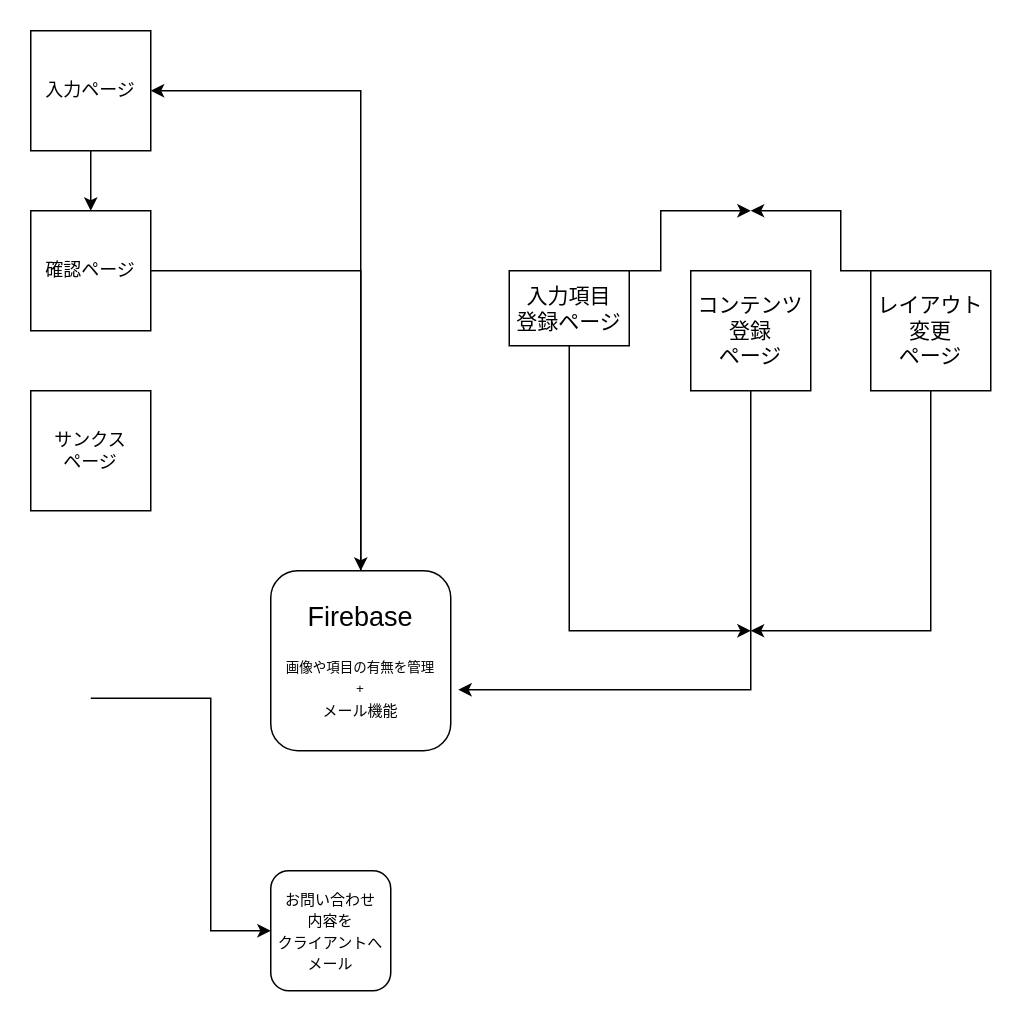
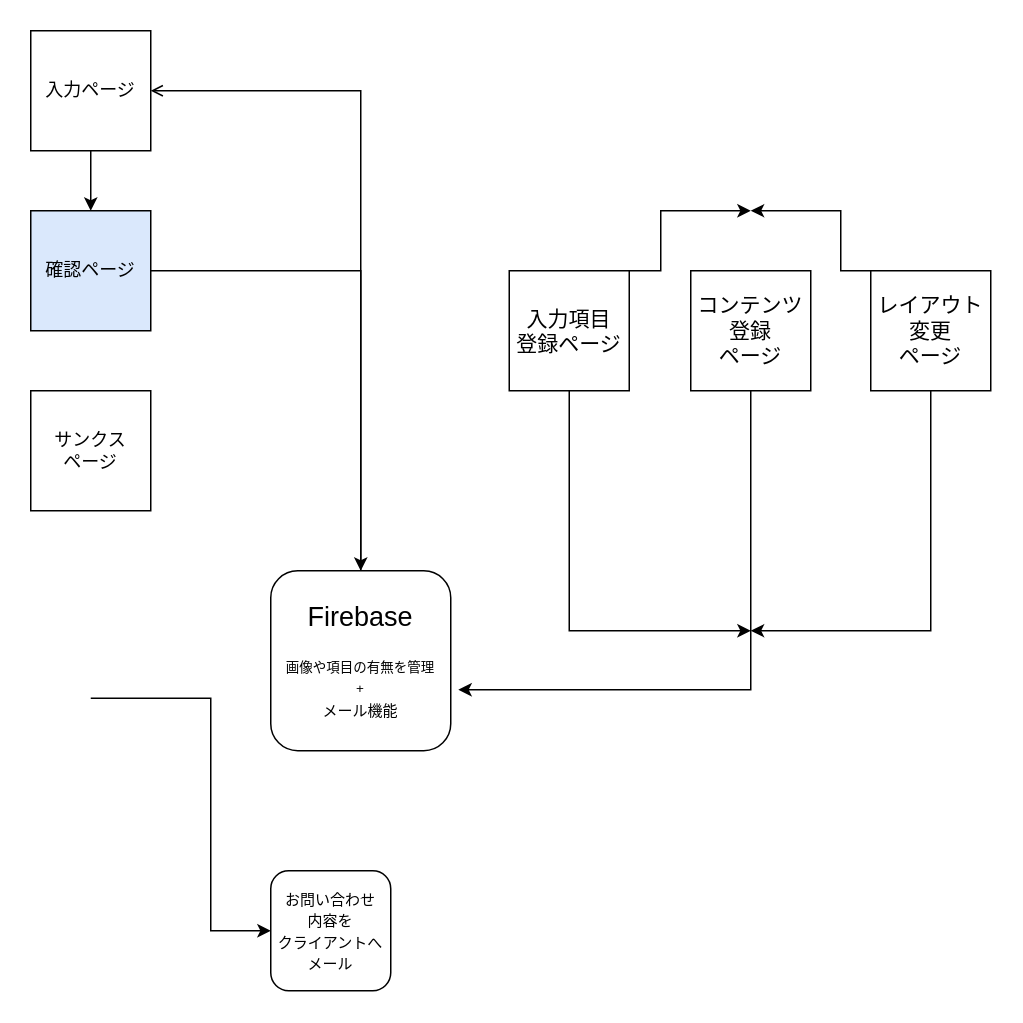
edge "Firebase 画像や項目の有無を管理 + メール機能" -> "入力ページ": arrowhead classic -> open
node "確認ページ": fillcolor #ffffff -> #dae8fc
node "入力項目 登録ページ": size 120x75 -> 120x120
